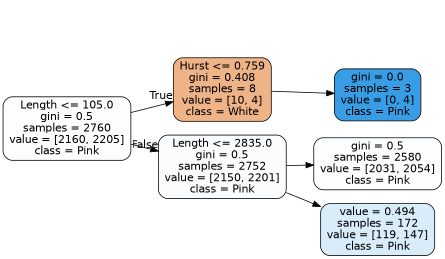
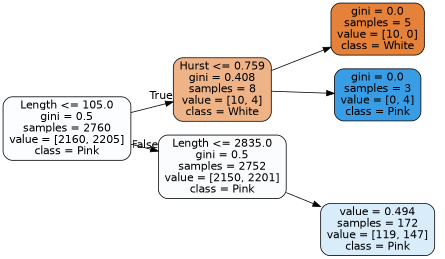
node "gini = 0.0 samples = 5 value = [10, 0] class = White": added
node "gini = 0.5 samples = 2580 value = [2031, 2054] class = Pink": removed
